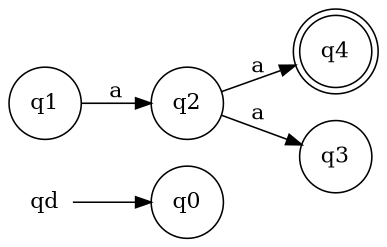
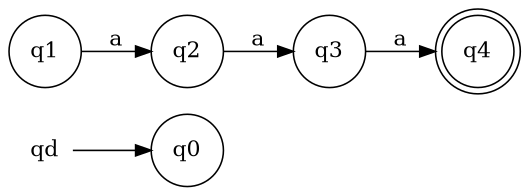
edge "q2" -> "q4": now "q3" -> "q4"
